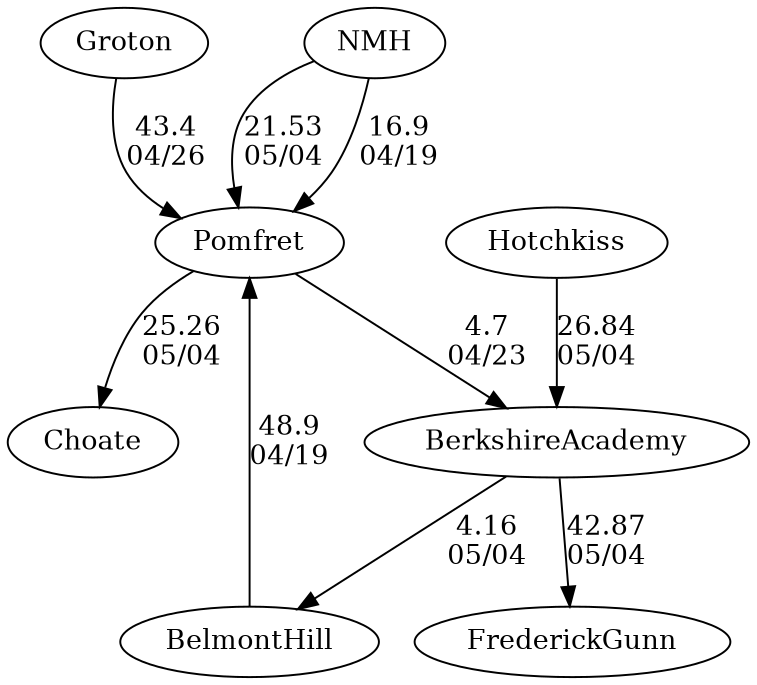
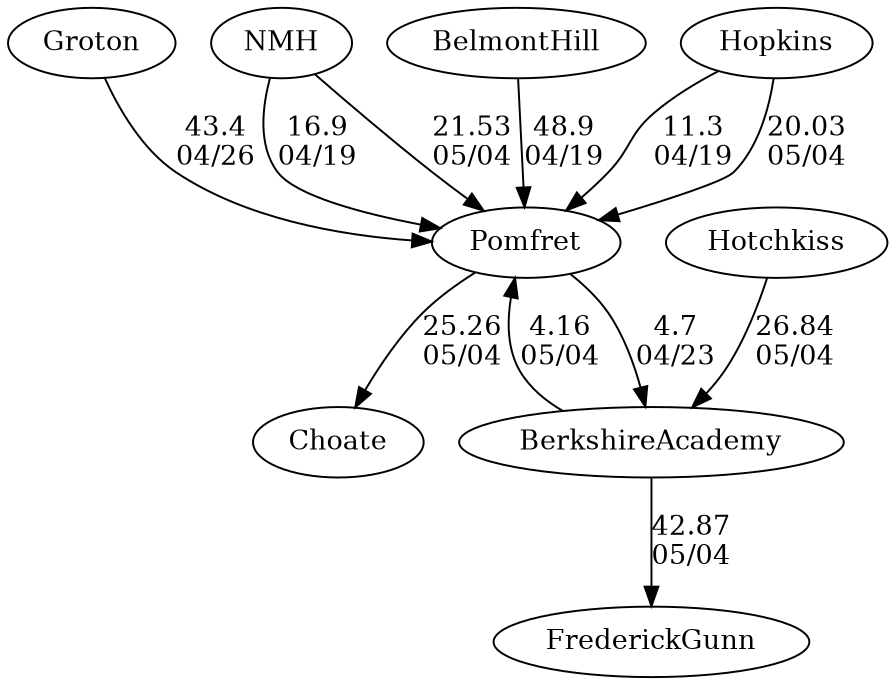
node "Hopkins": added
edge "BerkshireAcademy" -> "BelmontHill": now "BerkshireAcademy" -> "Pomfret"
